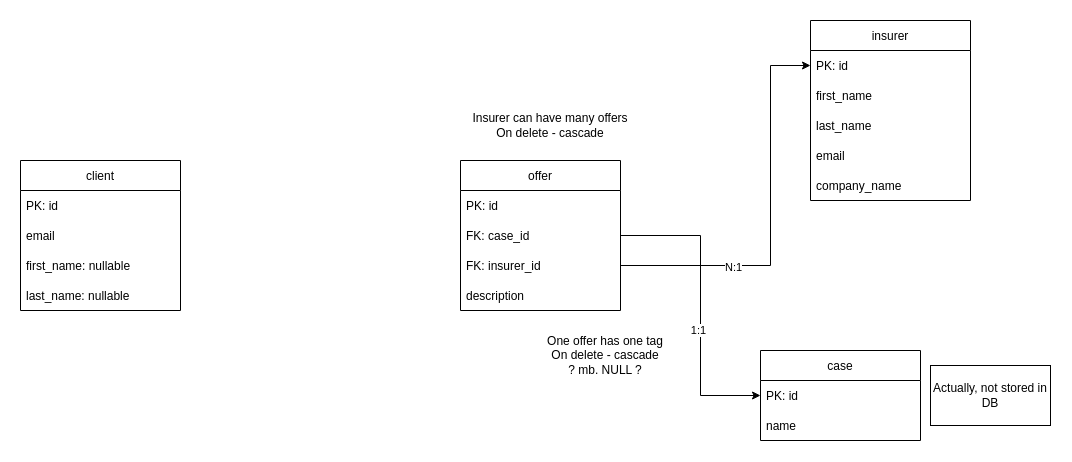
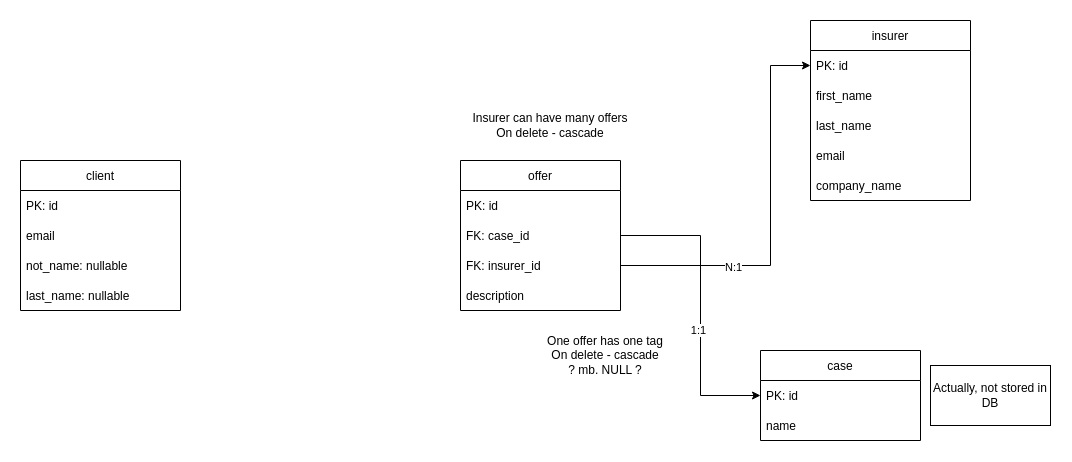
node "first_name: nullable": label "first_name: nullable" -> "not_name: nullable"
